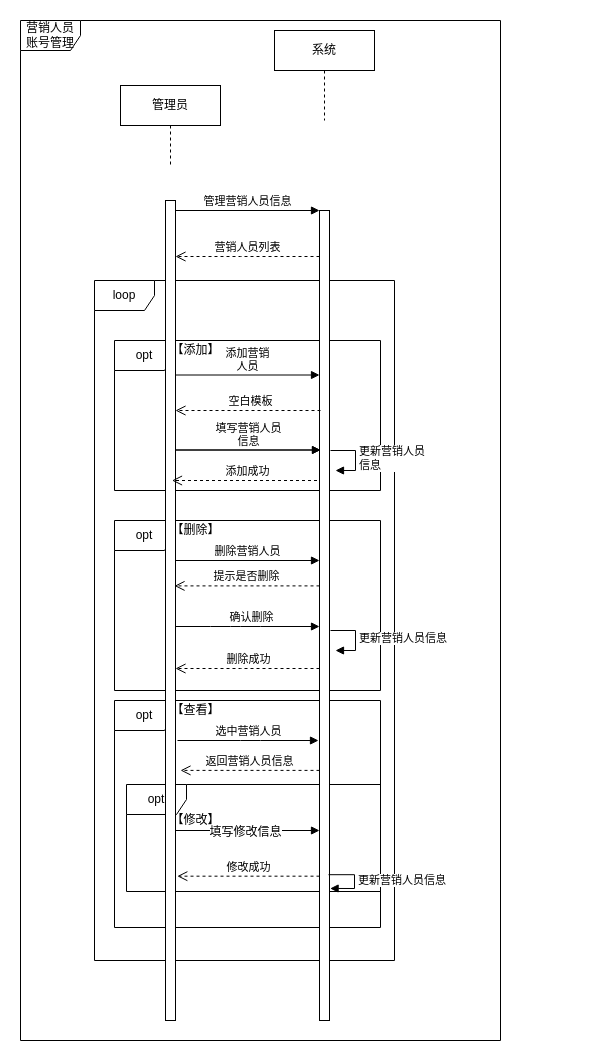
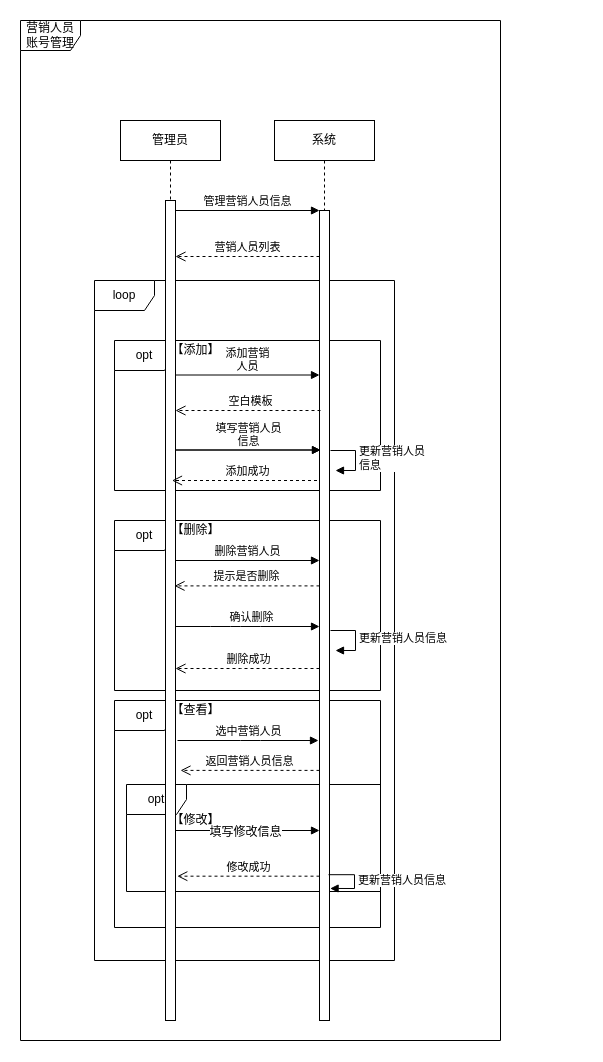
node "系统": moved (325, 76) -> (325, 166)
node "管理员": moved (171, 126) -> (171, 161)
